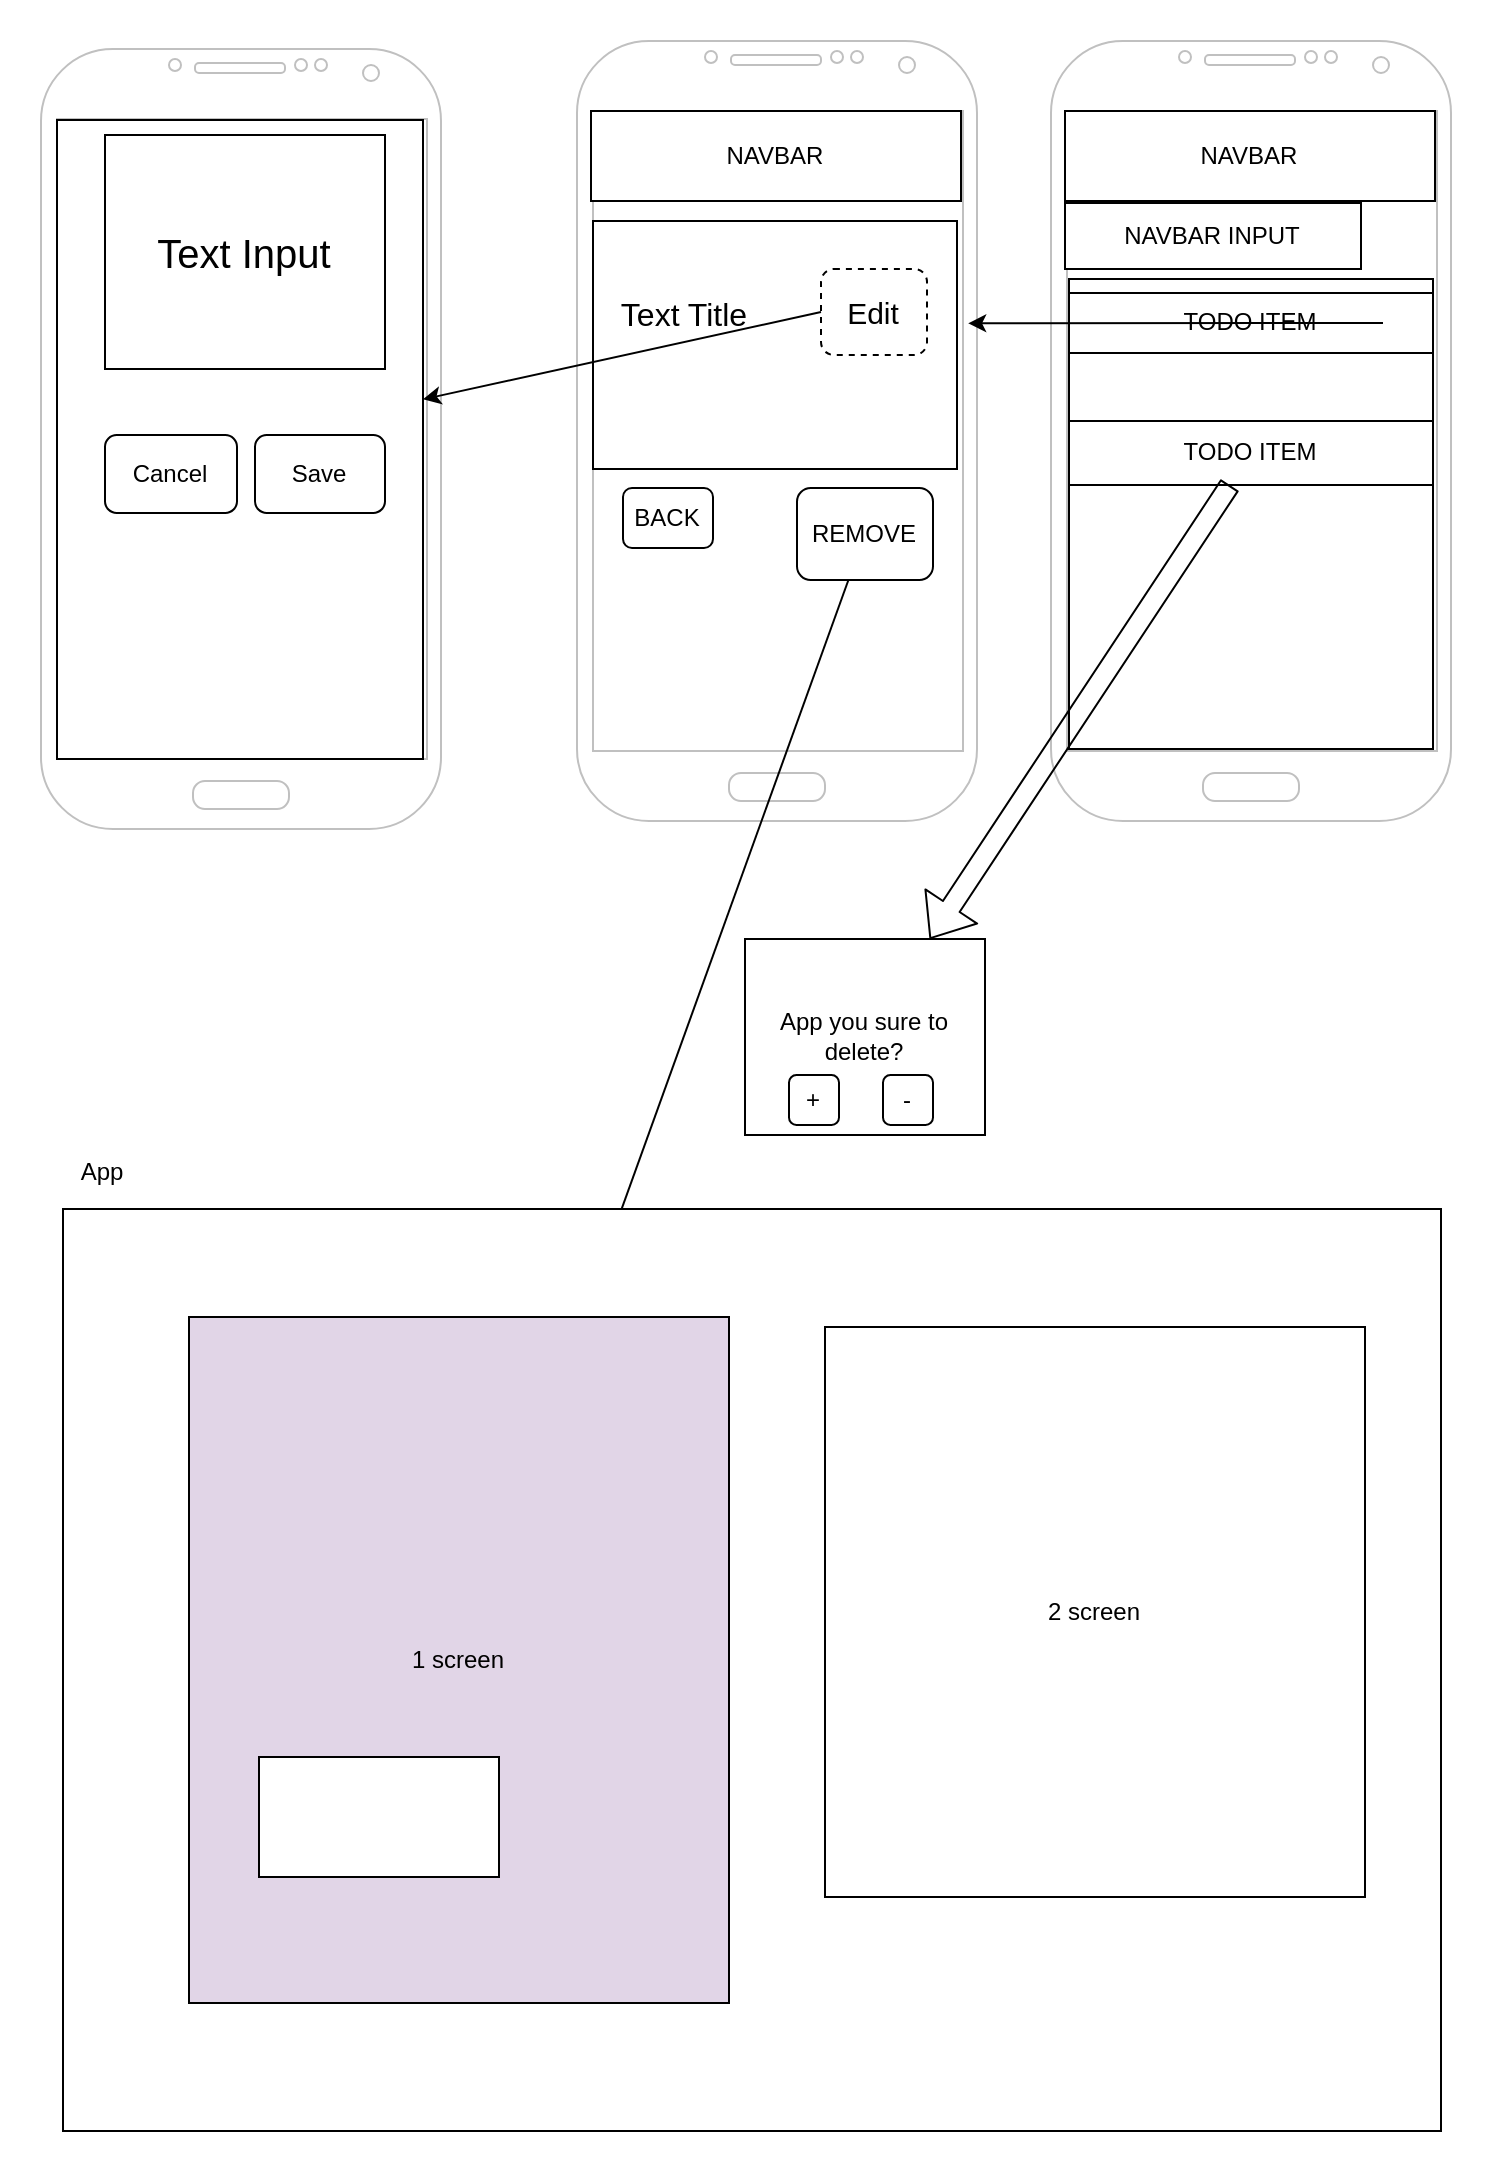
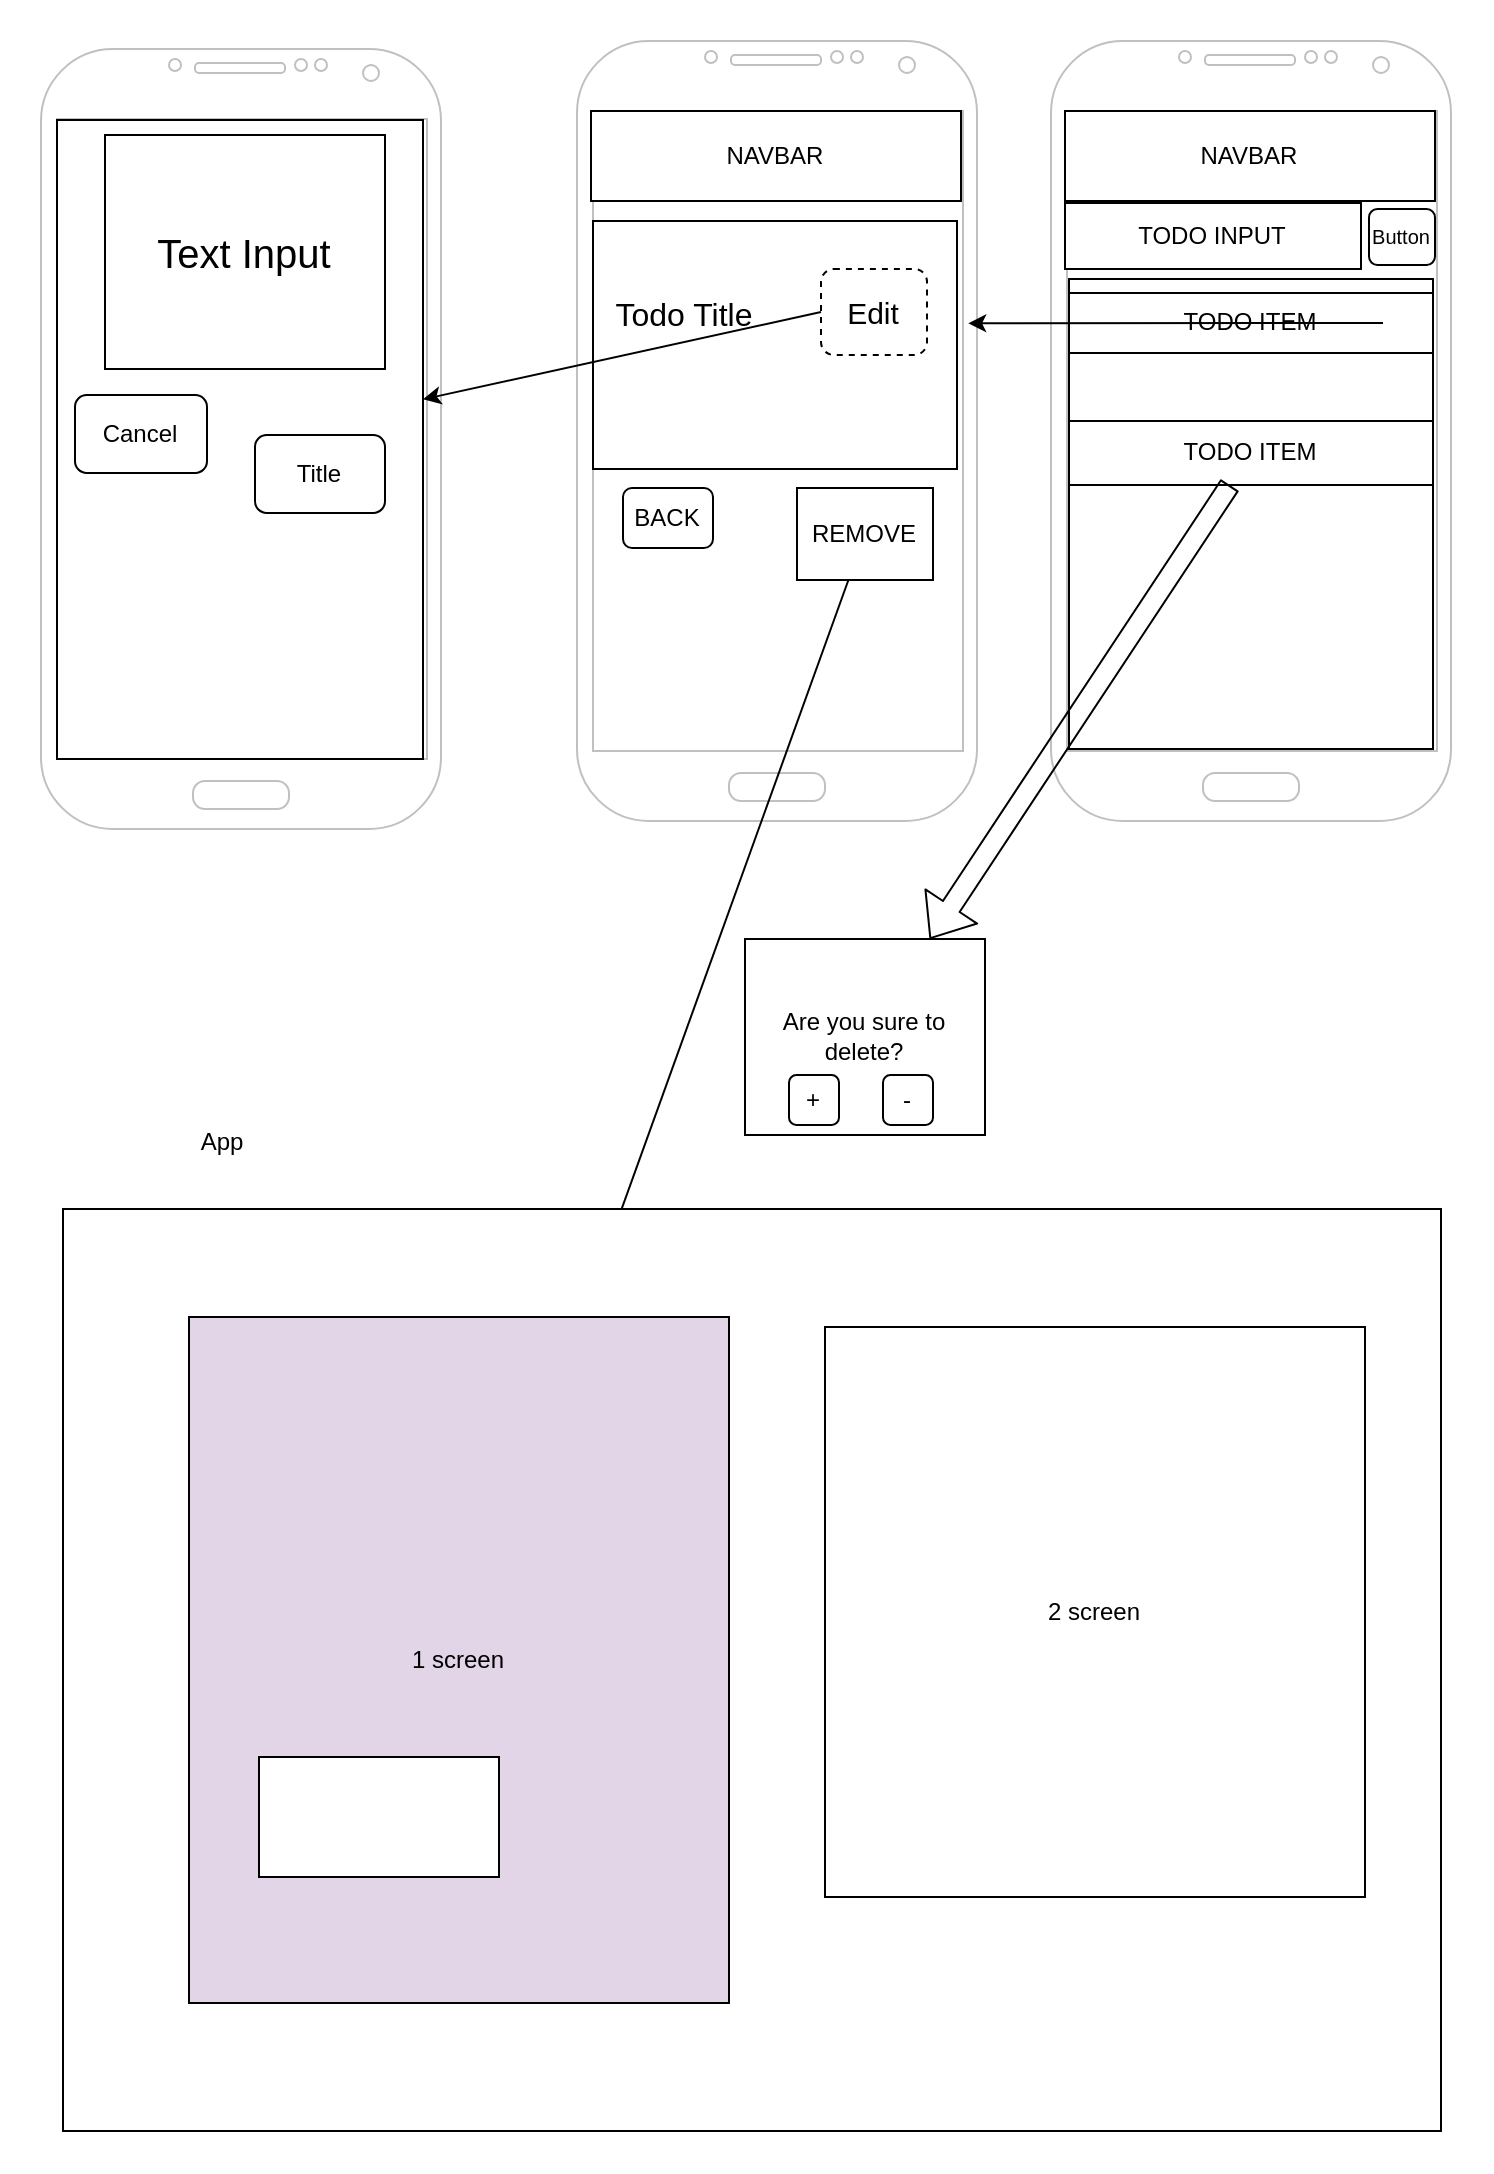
node "NAVBAR INPUT": label "NAVBAR INPUT" -> "TODO INPUT"
node "Button": added
node "Text Title": label "Text Title" -> "Todo Title"
node "Cancel": moved (171, 474) -> (141, 434)
node "Save": label "Save" -> "Title"
node "REMOVE": shape rounded rectangle -> rectangle
node "App you sure to delete?": label "App you sure to delete?" -> "Are you sure to delete?"
node "App": moved (103, 1172) -> (223, 1142)
